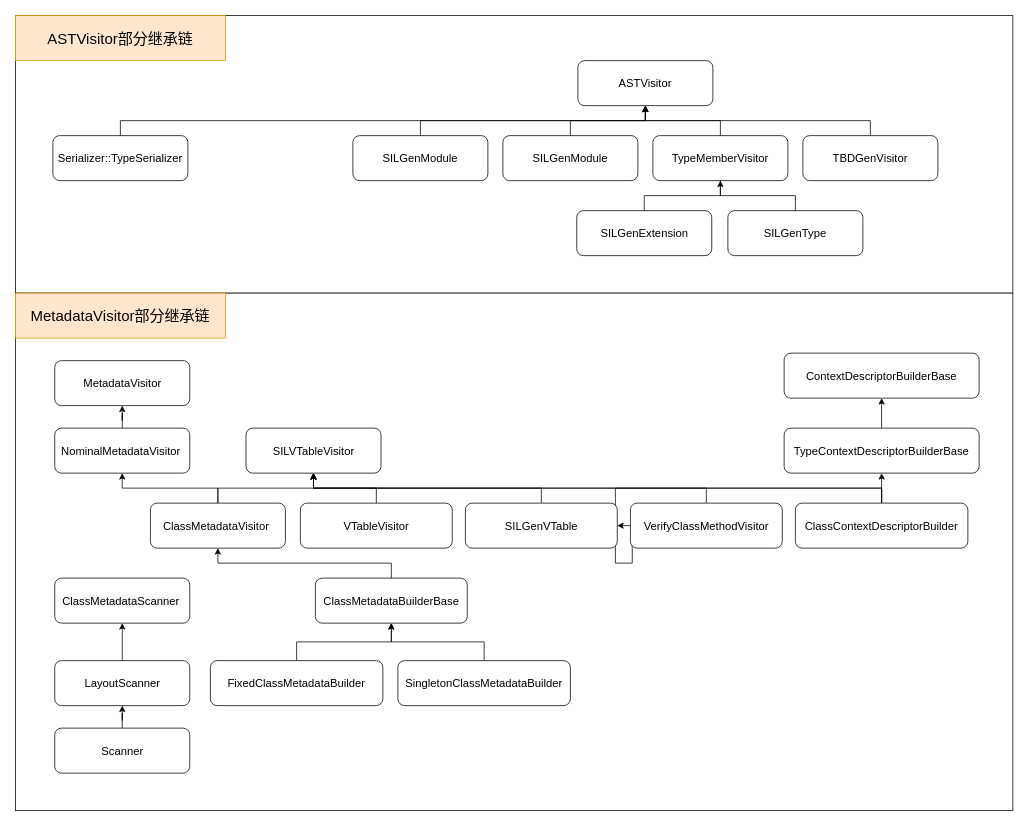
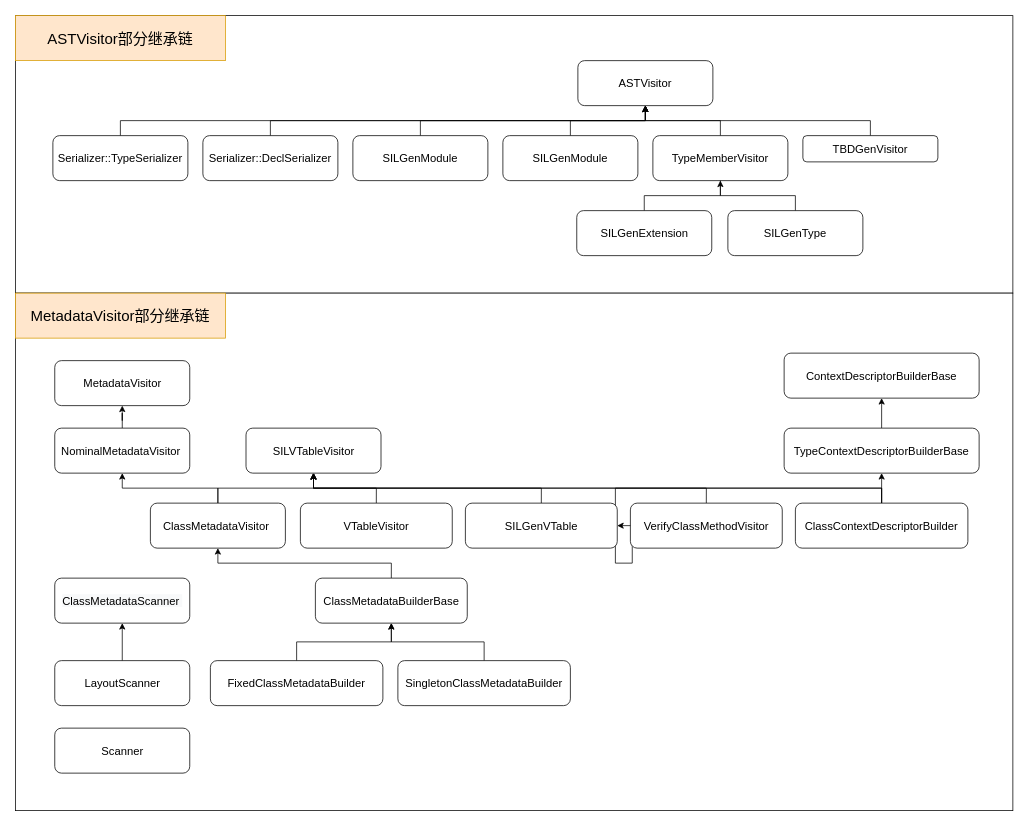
edge "Serializer::DeclSerializer" -> "ASTVisitor": added
node "Serializer::DeclSerializer": added
node "TBDGenVisitor": size 135x45 -> 135x26
edge "Scanner" -> "LayoutScanner": removed
